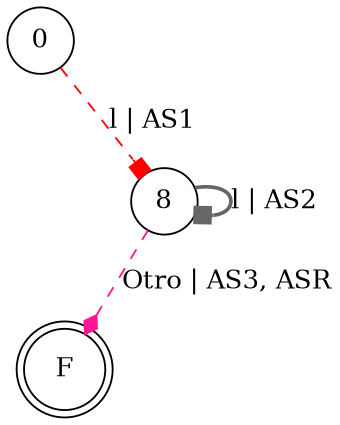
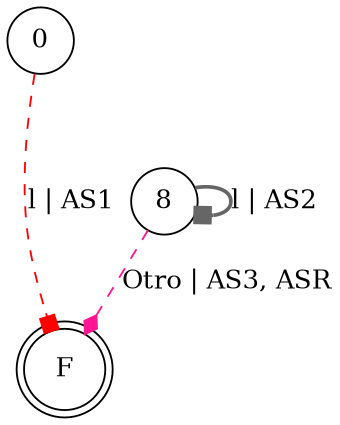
edge "0" -> "8": now "0" -> "F"
